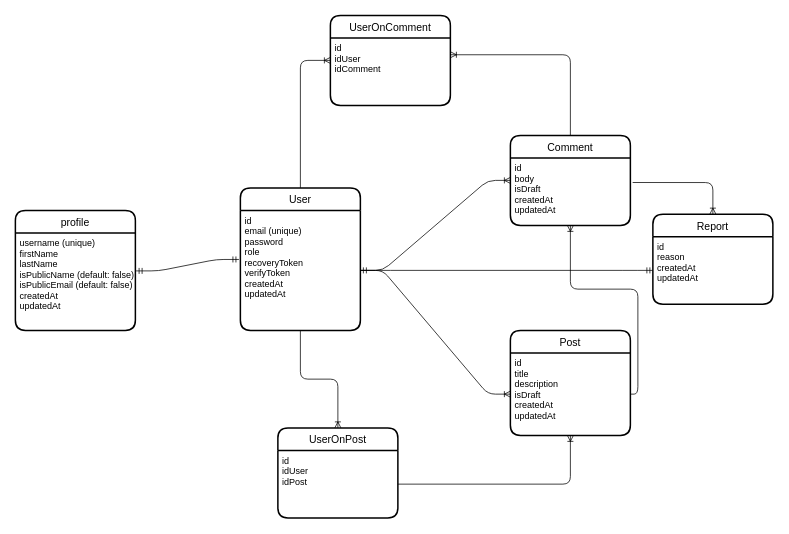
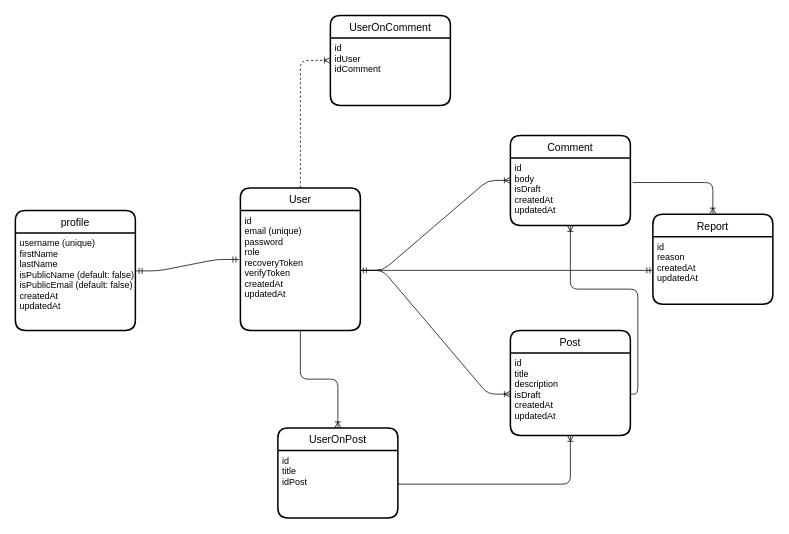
edge "Comment" -> "id idUser idComment": removed
edge "User" -> "UserOnComment": style solid -> dashed
node "id idUser idPost": label "id idUser idPost" -> "id title idPost"
